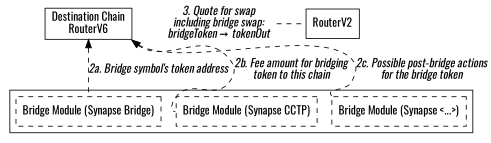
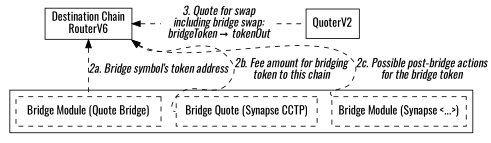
edge "3. Quote for swap" -> "Destination Chain RouterV6": added
node "RouterV2": label "RouterV2" -> "QuoterV2"
node "Bridge Module (Synapse Bridge)": label "Bridge Module (Synapse Bridge)" -> "Bridge Module (Quote Bridge)"
node "Bridge Module (Synapse CCTP)": label "Bridge Module (Synapse CCTP)" -> "Bridge Quote (Synapse CCTP)"
